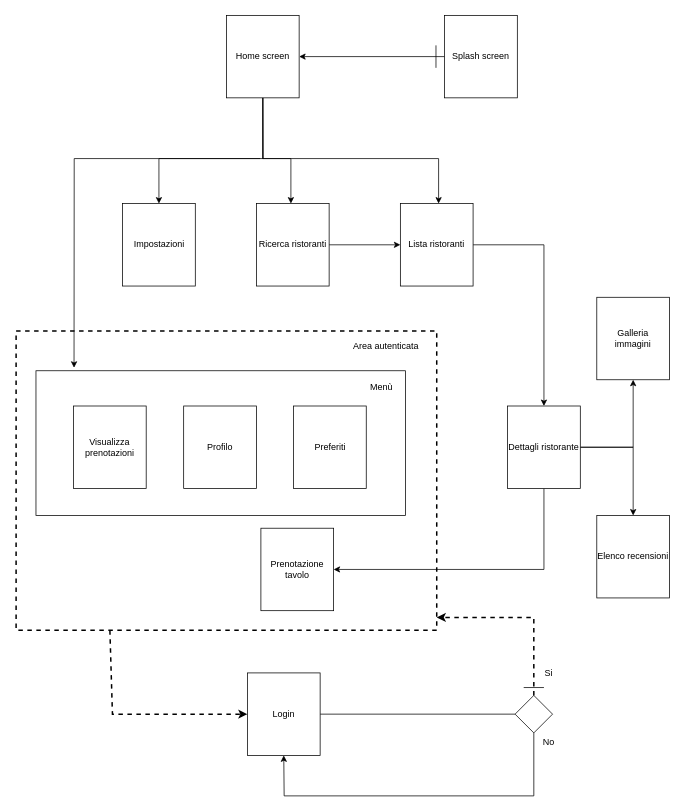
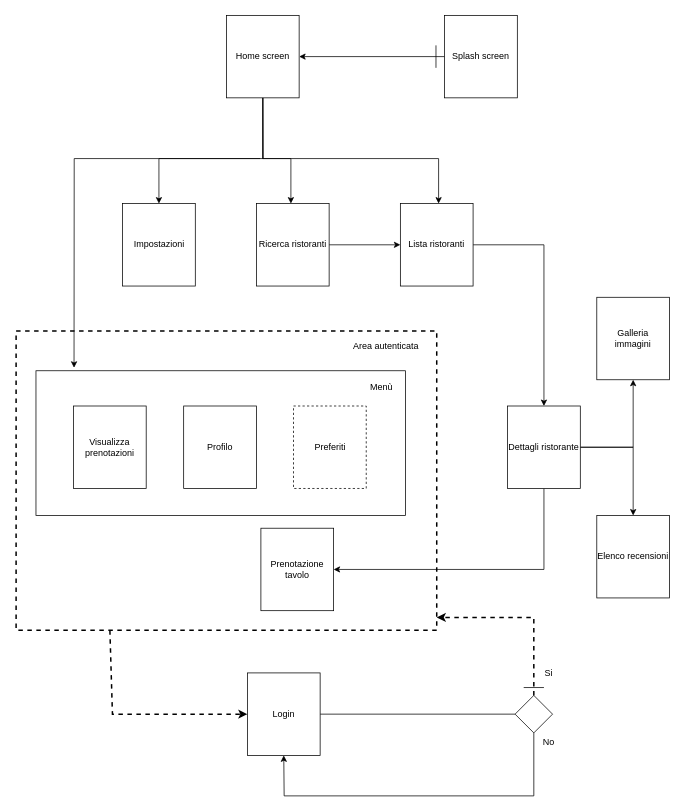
node "Preferiti": style solid -> dashed
